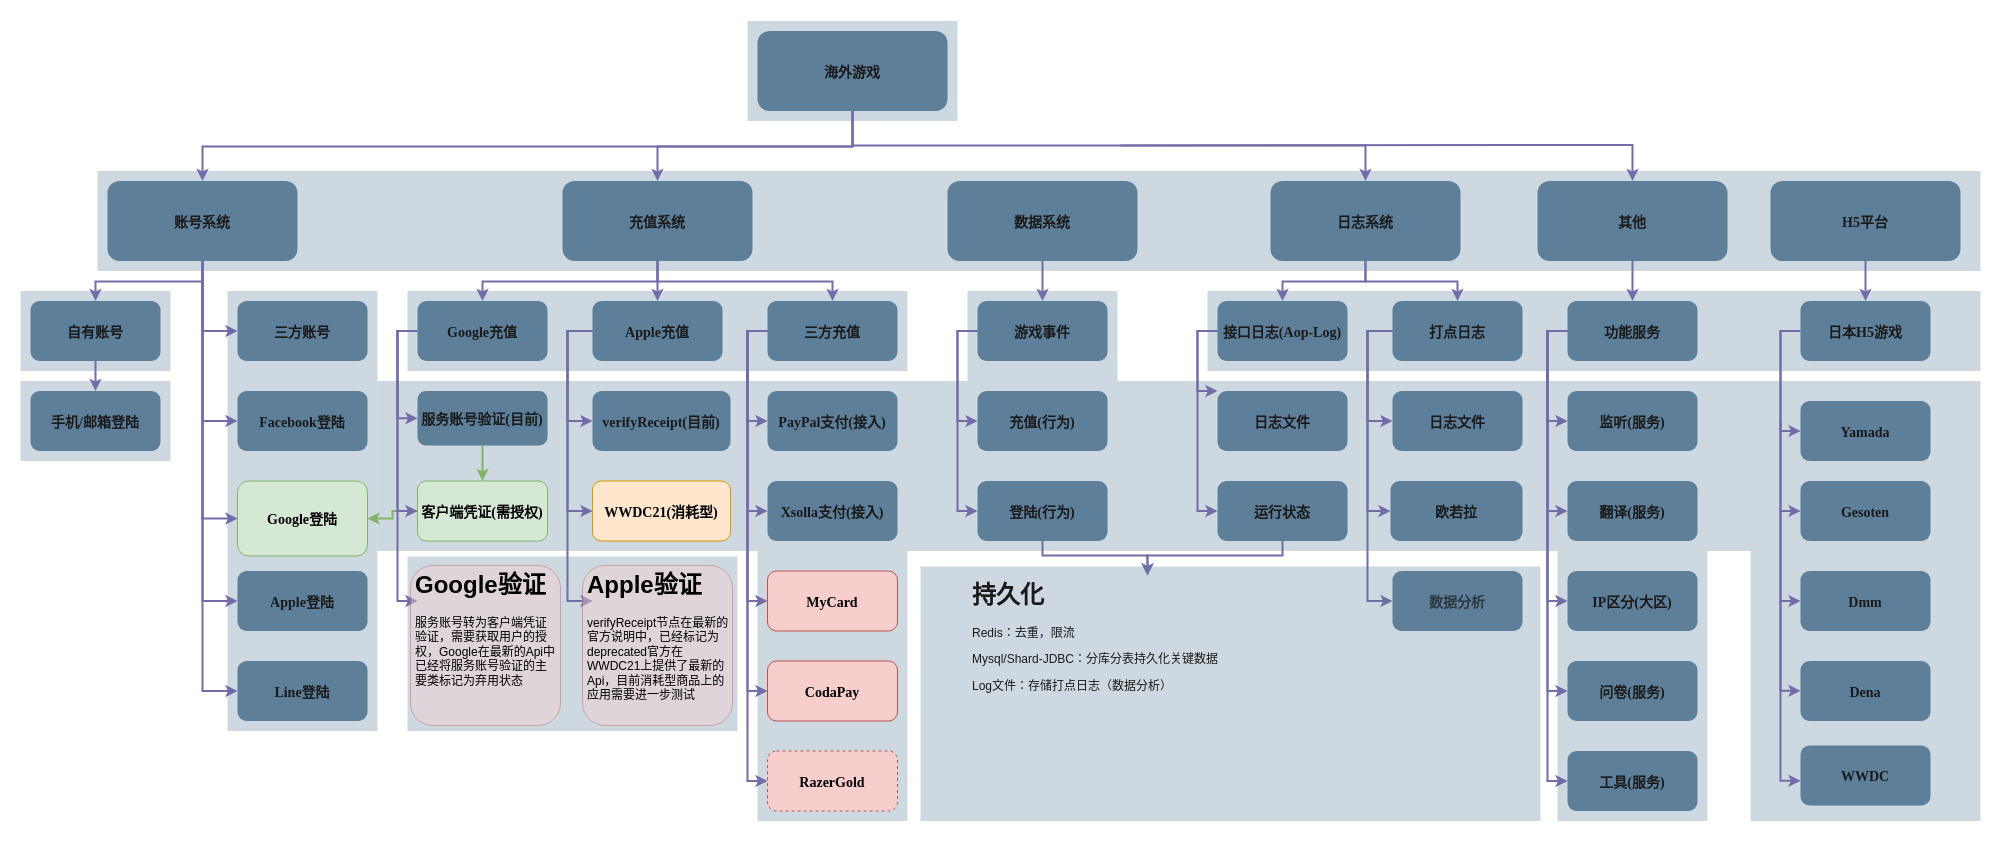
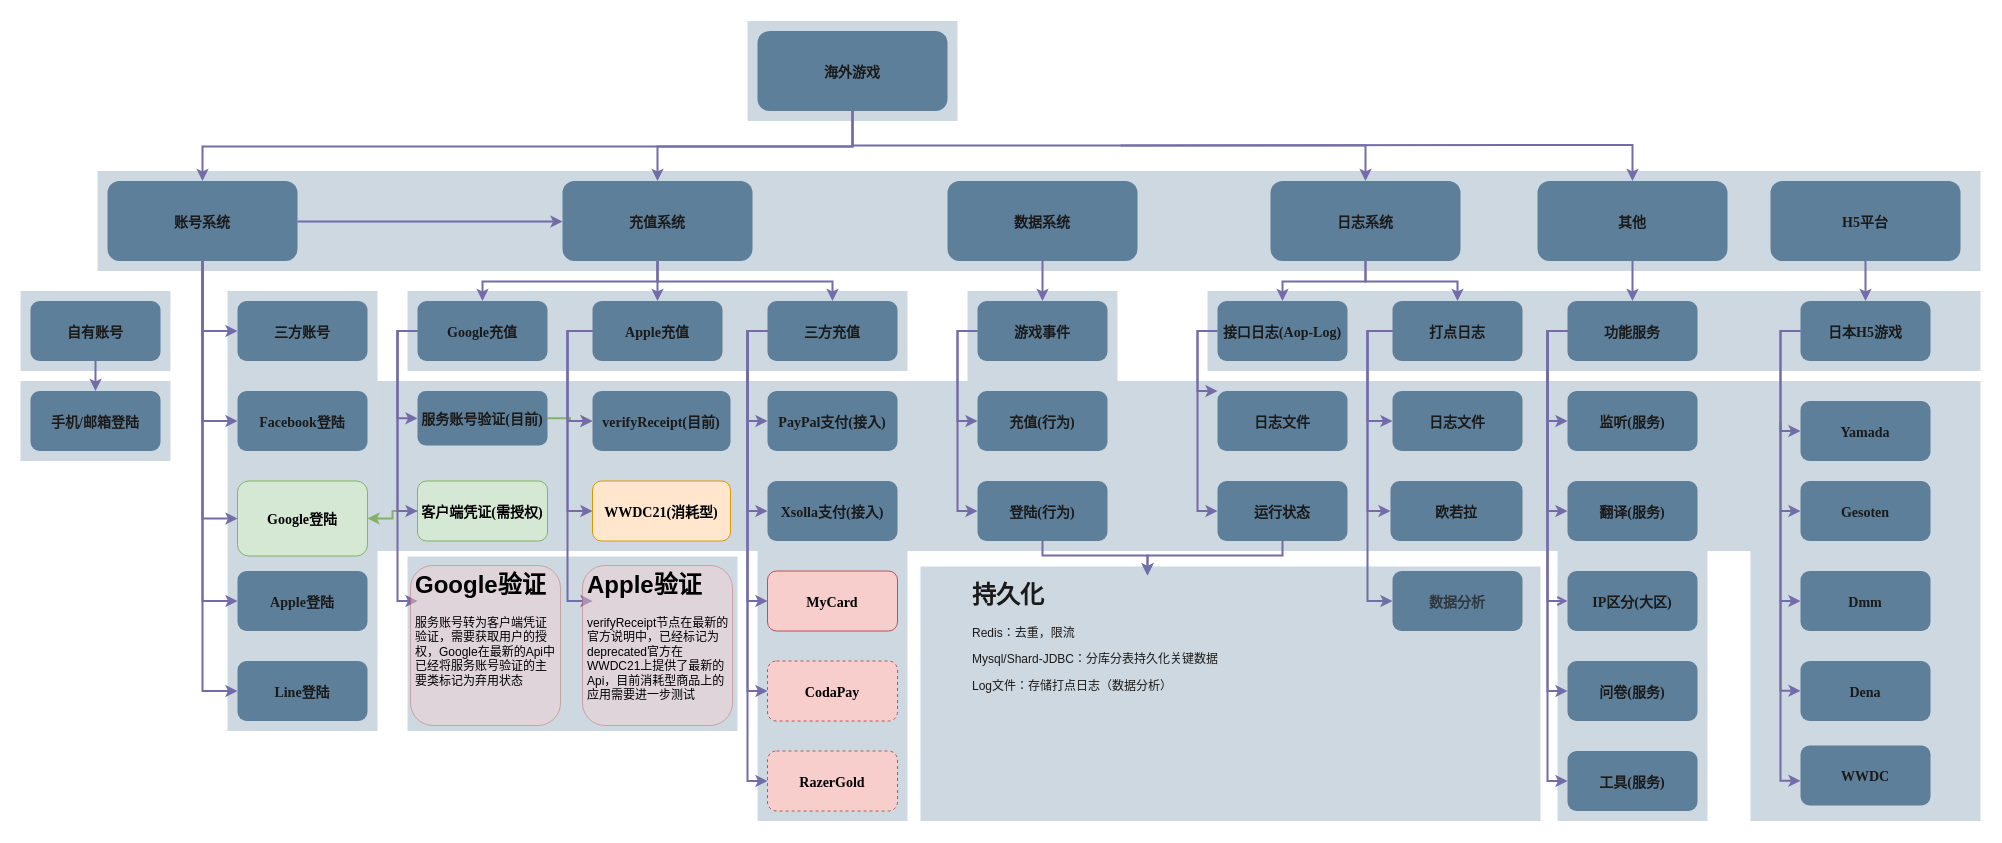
edge "账号系统" -> "自有账号": now "账号系统" -> "充值系统"
edge "服务账号验证(目前)" -> "客户端凭证(需授权)": now "服务账号验证(目前)" -> "verifyReceipt(目前)"
edge "功能服务" -> "IP区分(大区)": arrowhead classic -> open
node "CodaPay": style solid -> dashed
